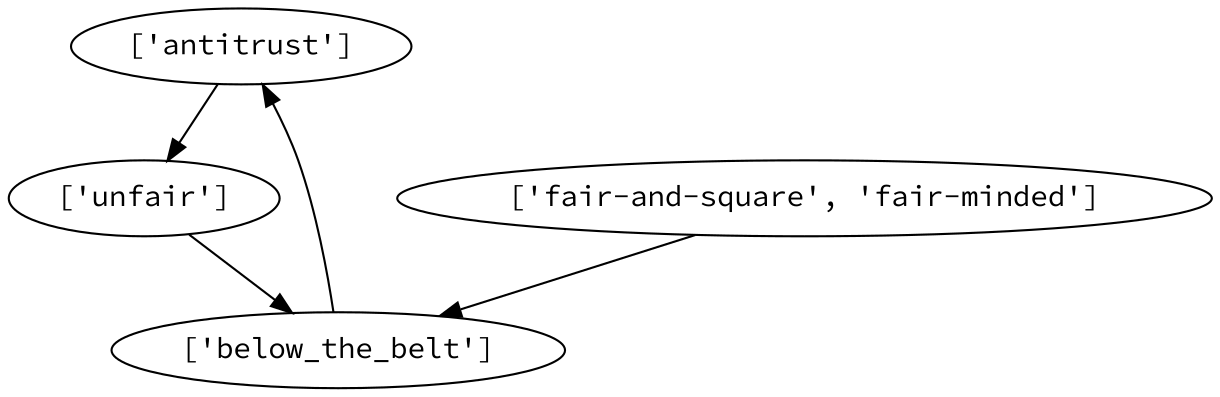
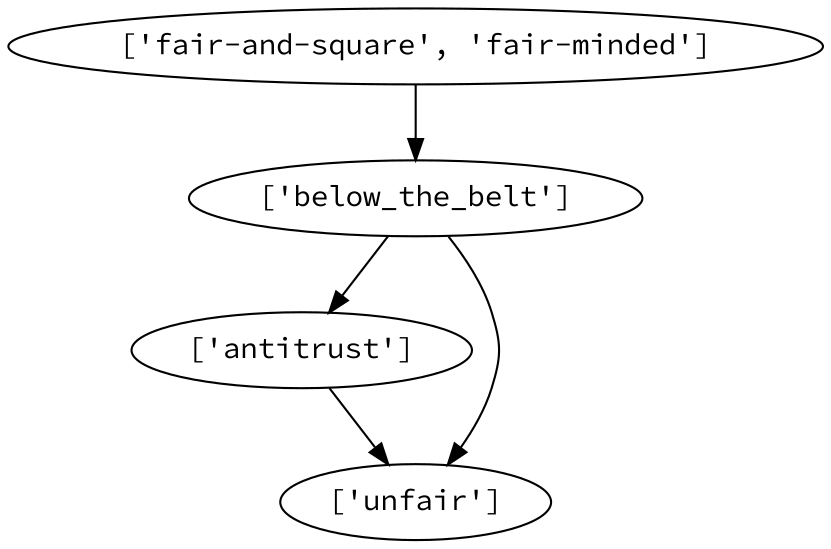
edge "['unfair']" -> "['below_the_belt']": reversed
